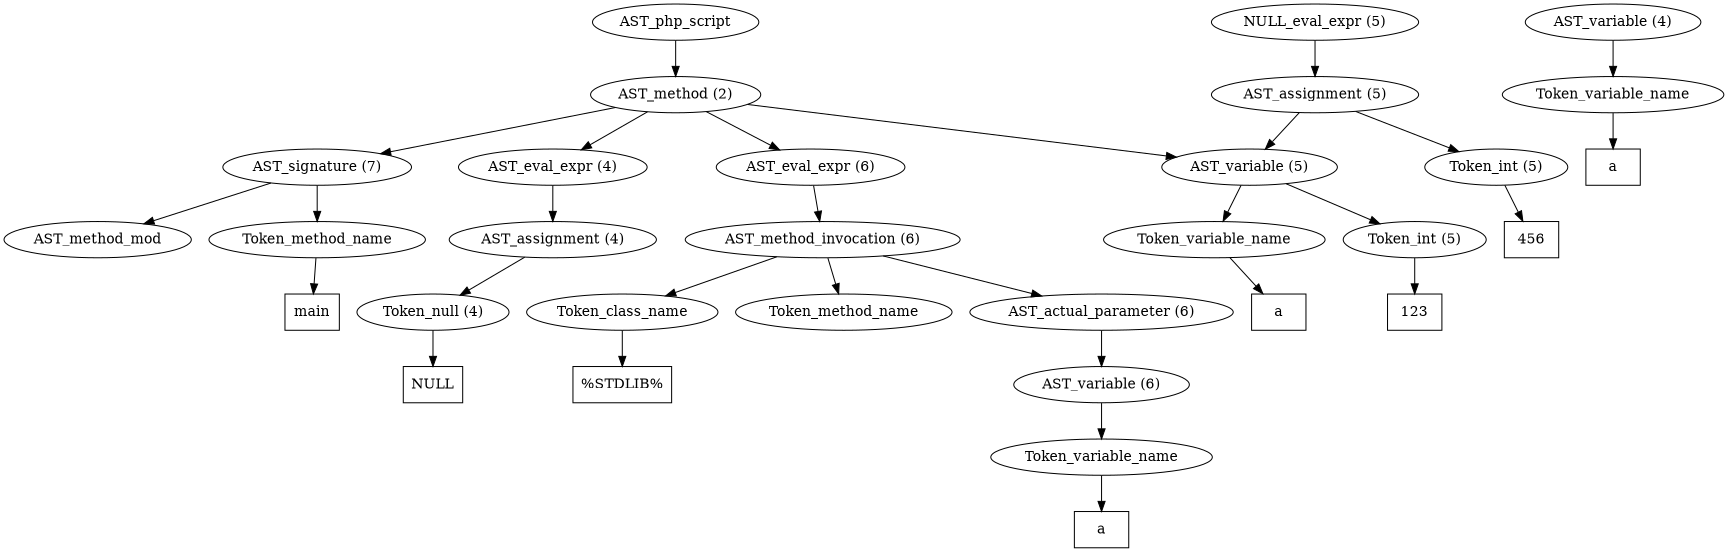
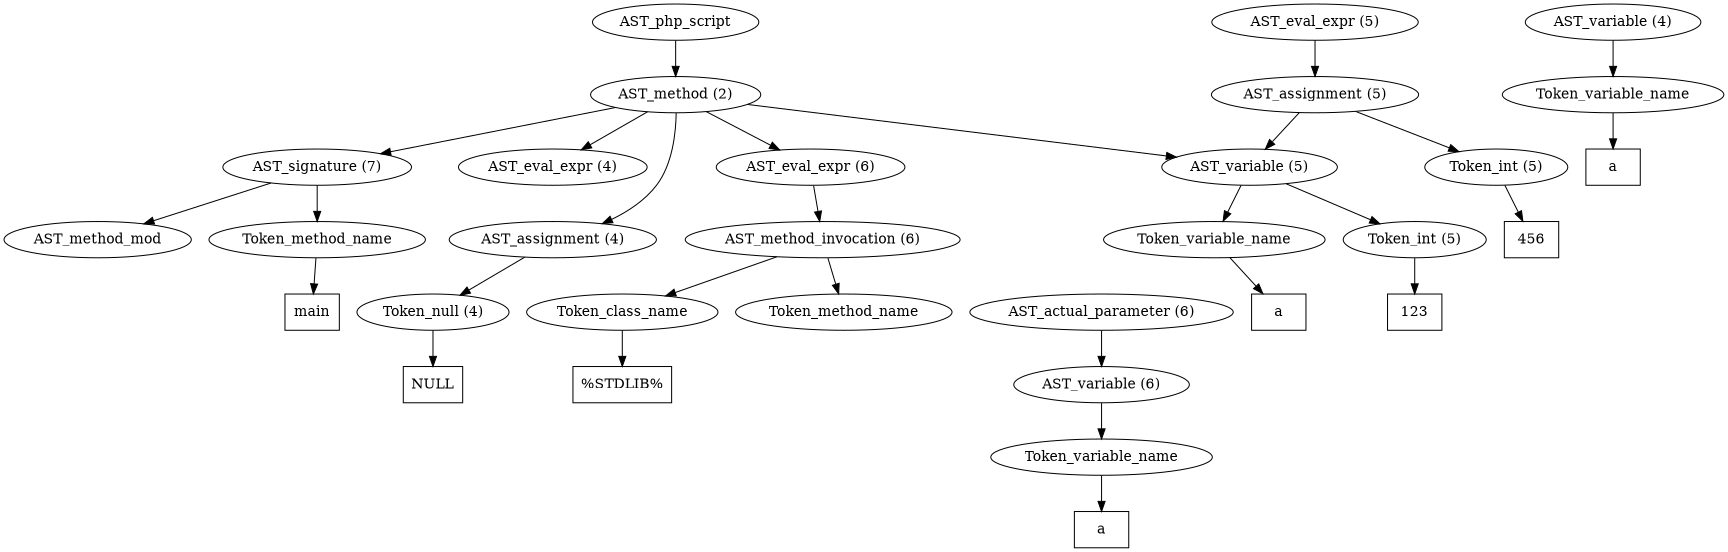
node "NULL_eval_expr (5)": label "NULL_eval_expr (5)" -> "AST_eval_expr (5)"
edge "AST_eval_expr (4)" -> "AST_assignment (4)": now "AST_method (2)" -> "AST_assignment (4)"
edge "AST_method_invocation (6)" -> "AST_actual_parameter (6)": removed
